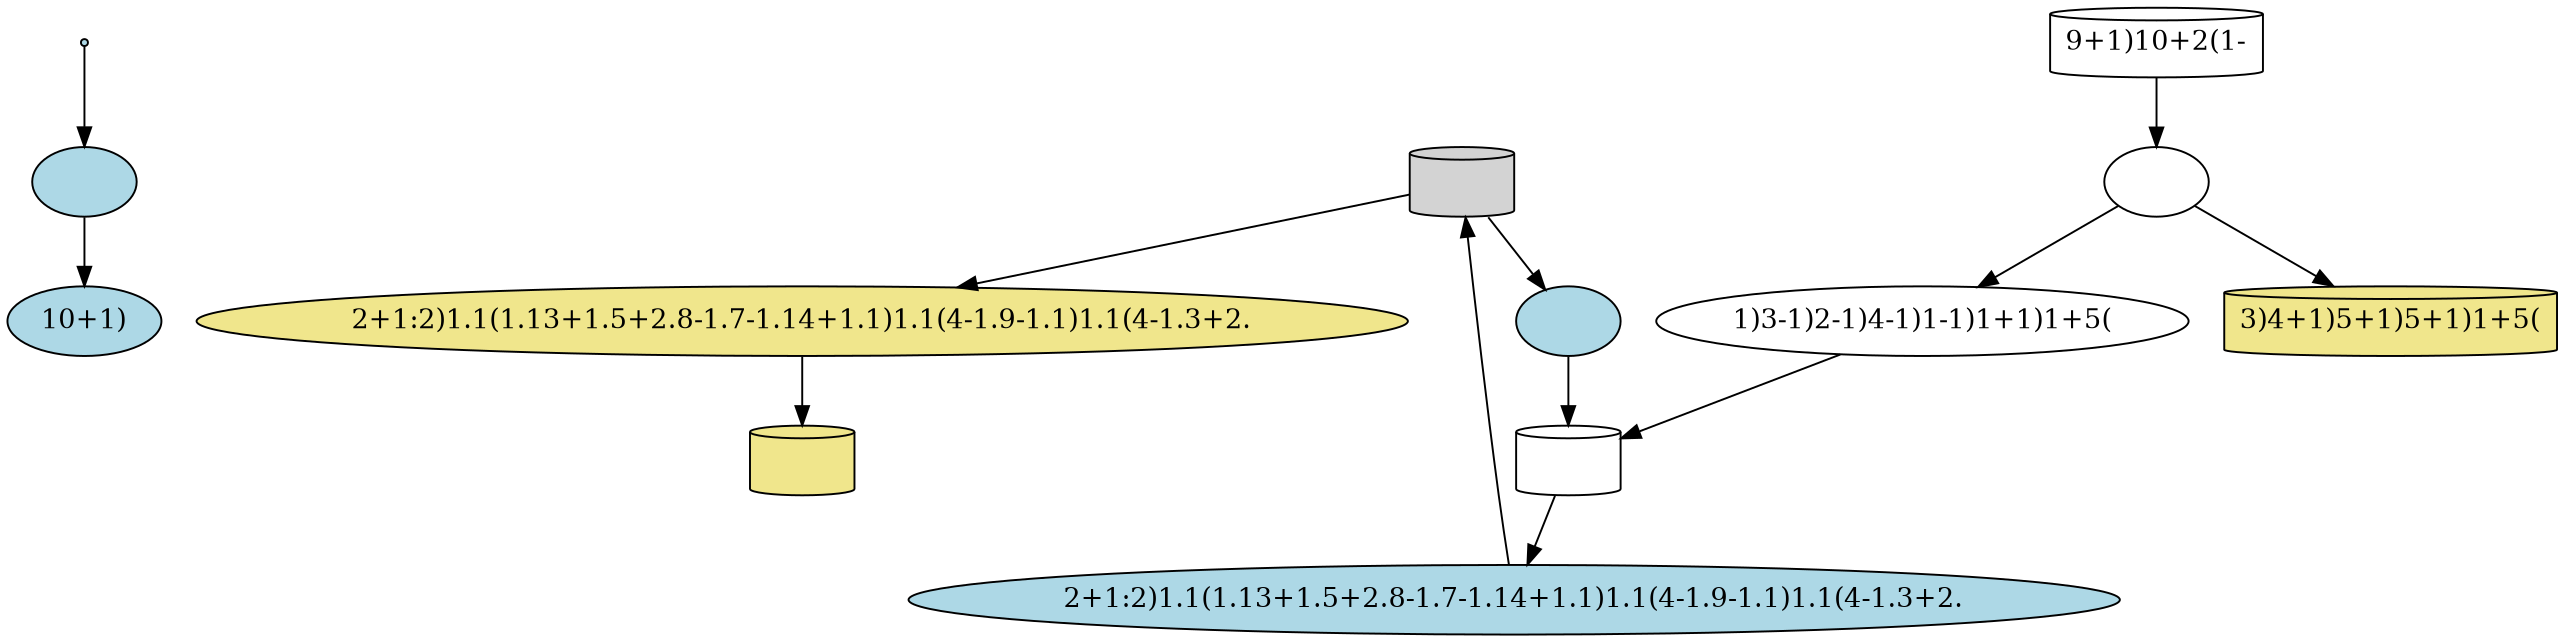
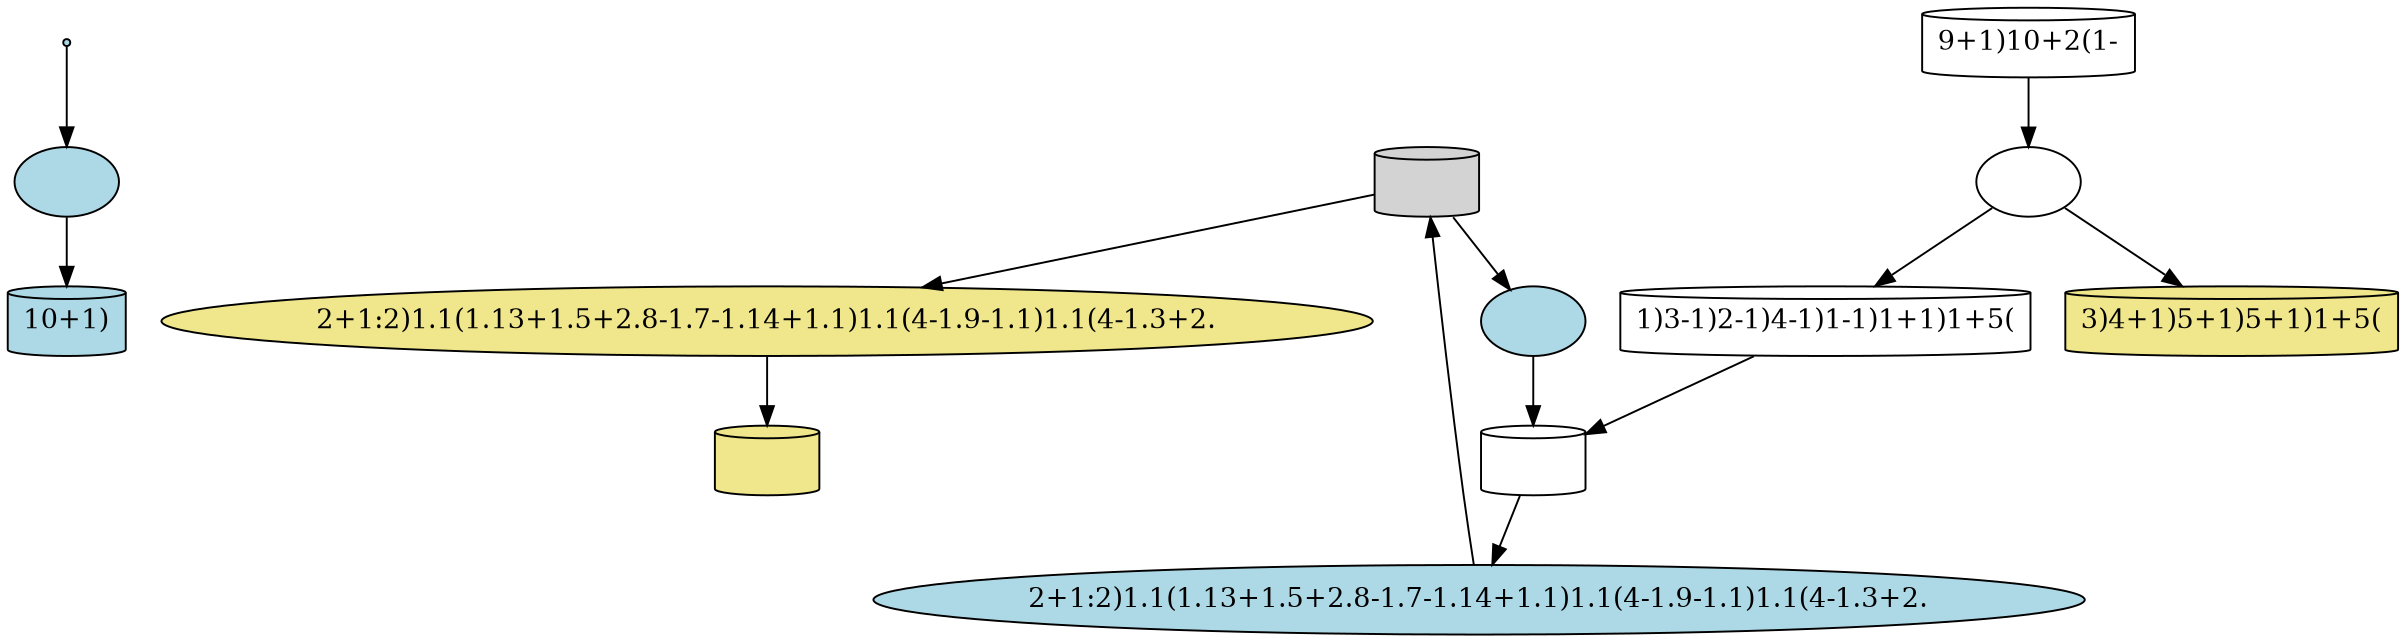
node "10+1)": shape ellipse -> cylinder
node "1)3-1)2-1)4-1)1-1)1+1)1+5(": shape ellipse -> cylinder
